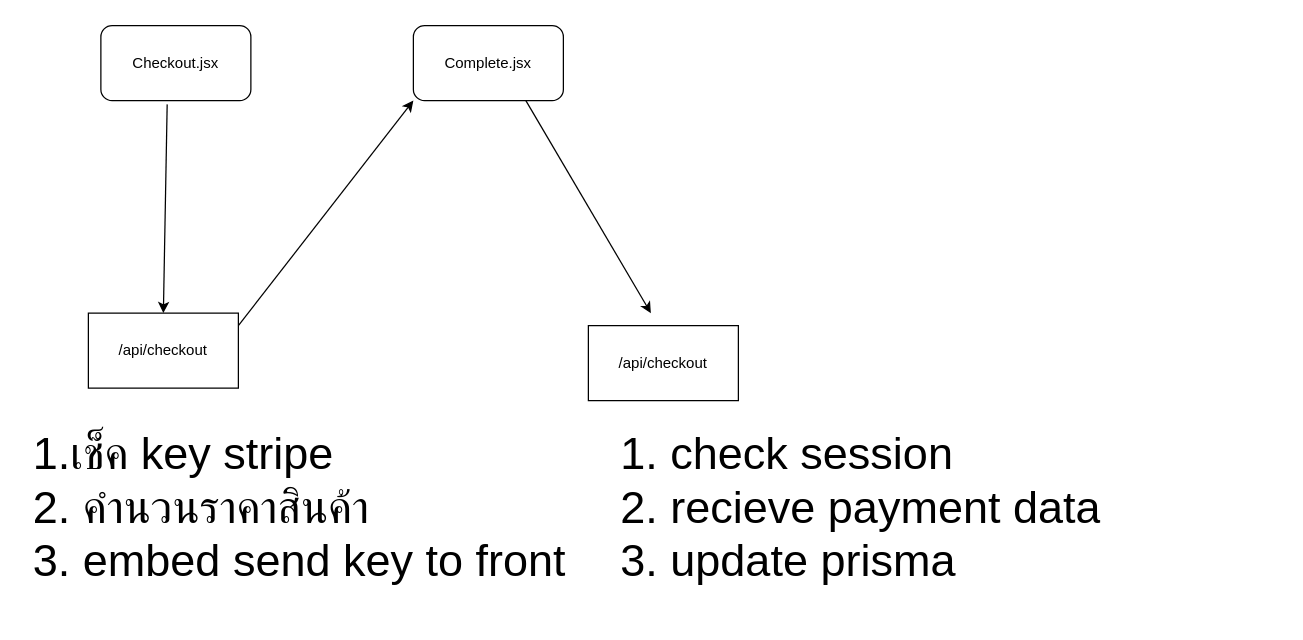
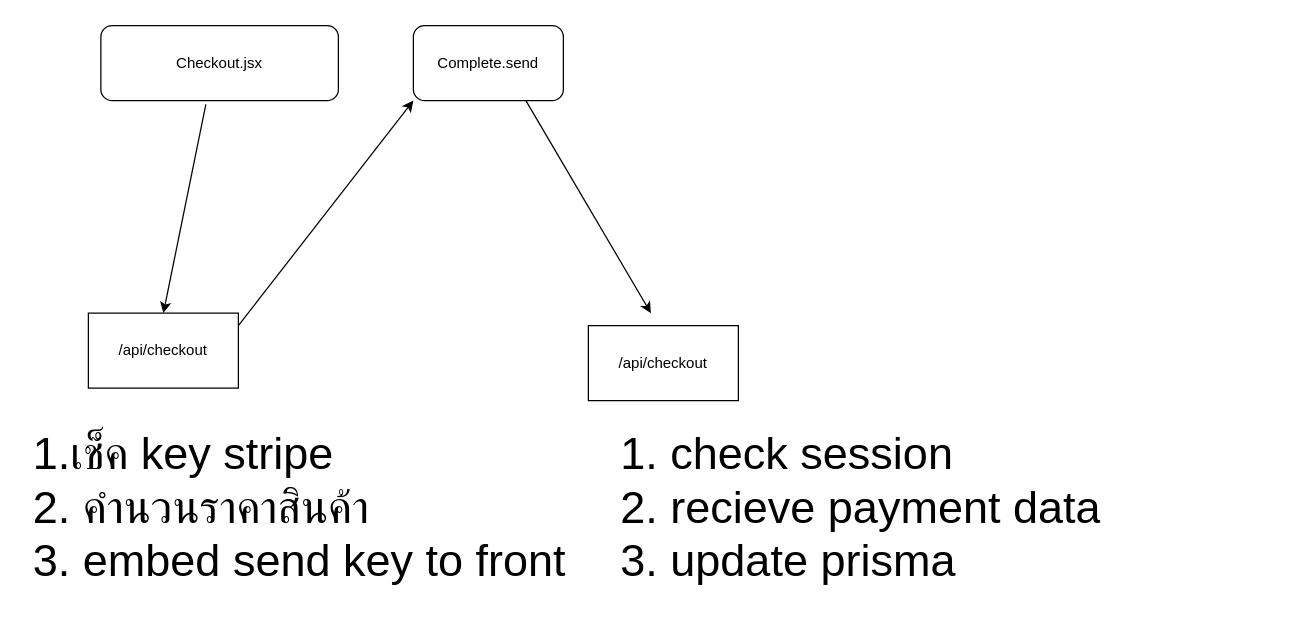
node "Checkout.jsx": size 150x75 -> 238x75
node "Complete.jsx": label "Complete.jsx" -> "Complete.send"
